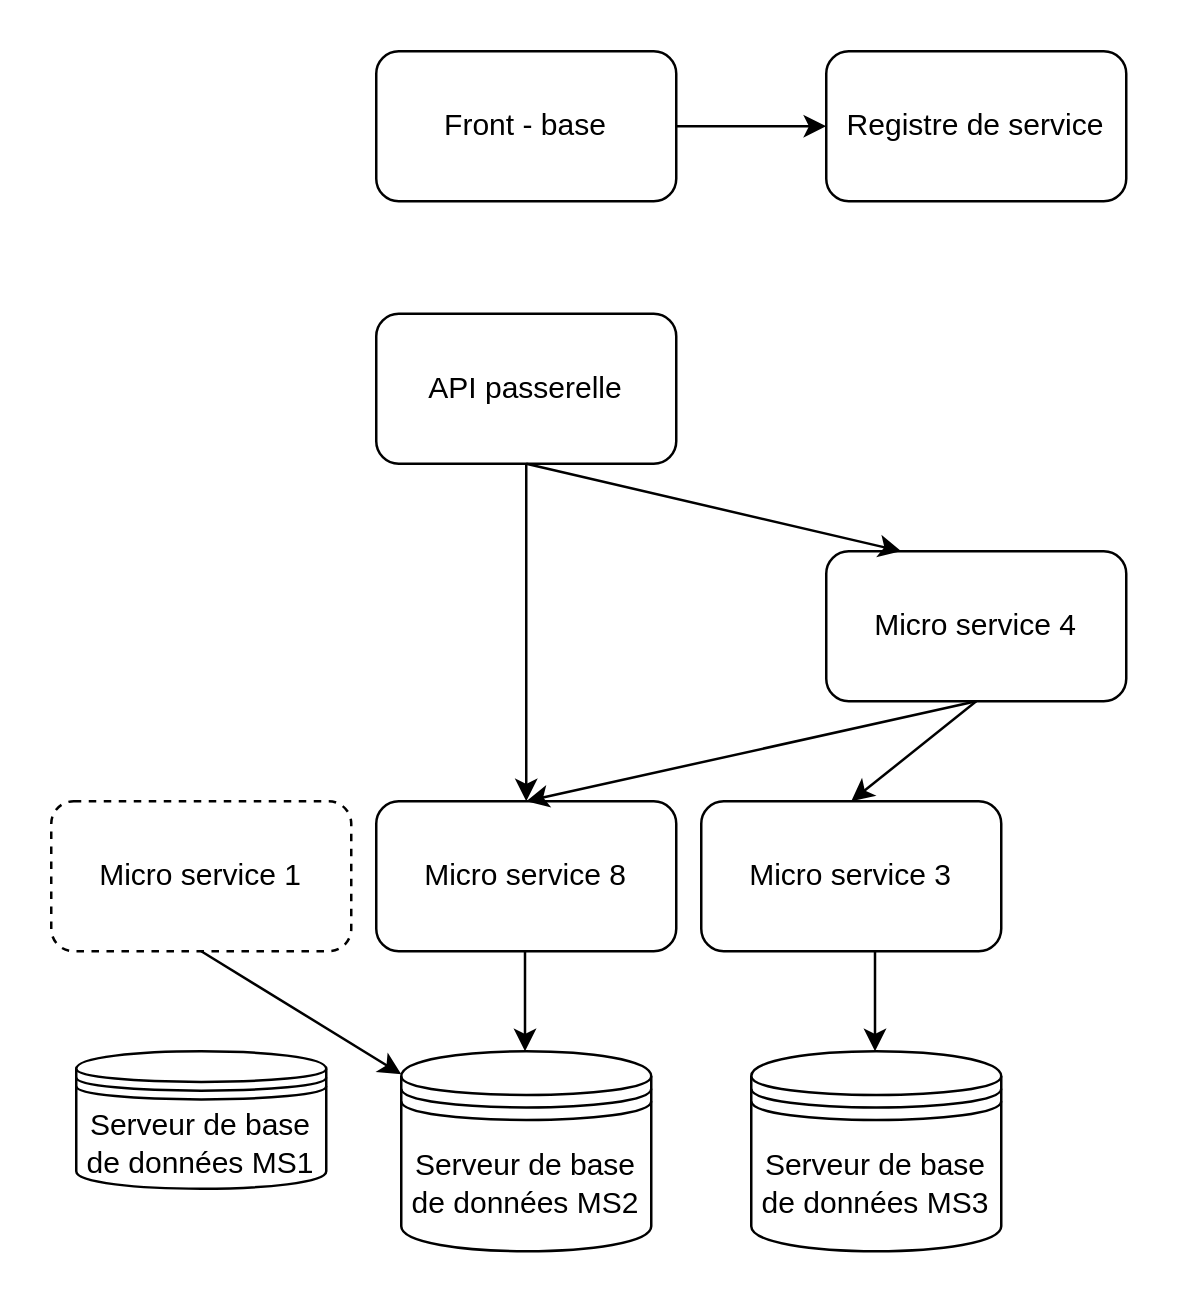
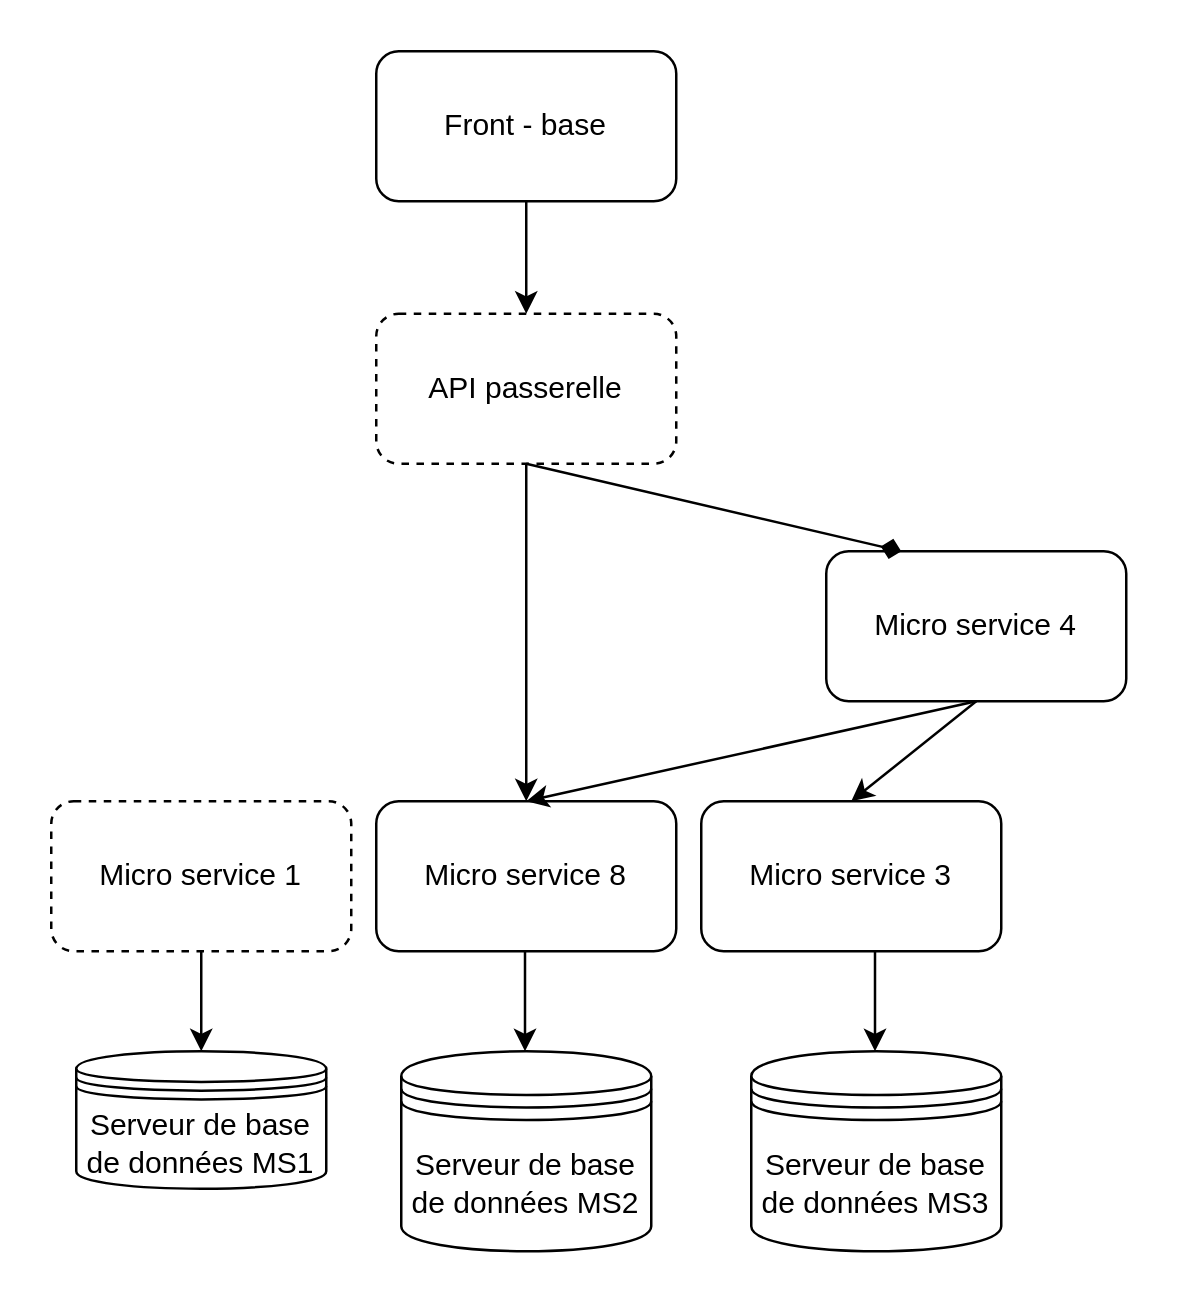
edge "Front - base" -> "Registre de service": removed
node "Registre de service": removed
edge "Front - base" -> "API passerelle": added
node "API passerelle": style solid -> dashed
edge "API passerelle" -> "Micro service 4": arrowhead classic -> diamond
edge "Micro service 1" -> "Serveur de base de données MS2": now "Micro service 1" -> "Serveur de base de données MS1"
